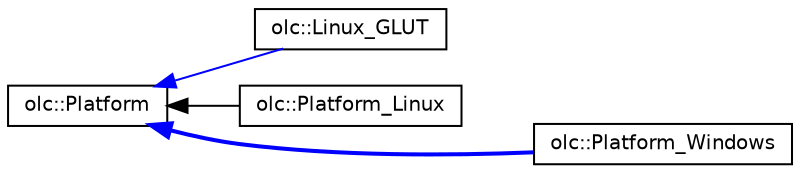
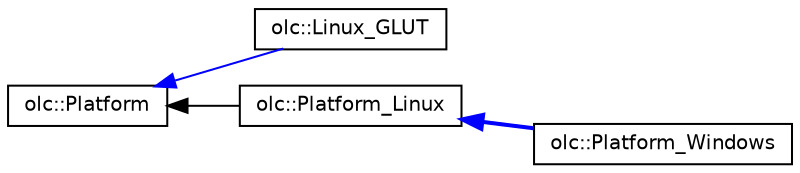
edge "olc::Platform_Windows" -> "olc::Platform": now "olc::Platform_Windows" -> "olc::Platform_Linux"
